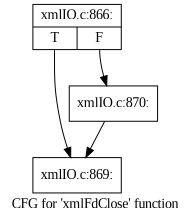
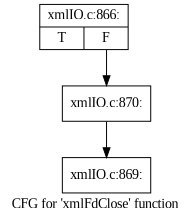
edge "xmlIO.c:866:" -> "xmlIO.c:869:": removed
